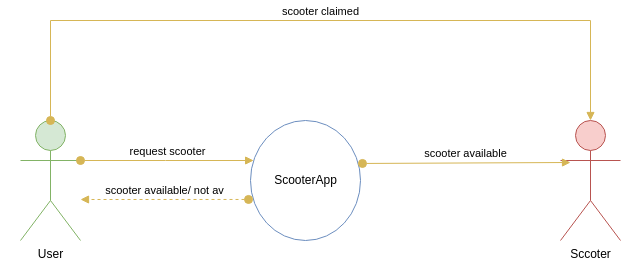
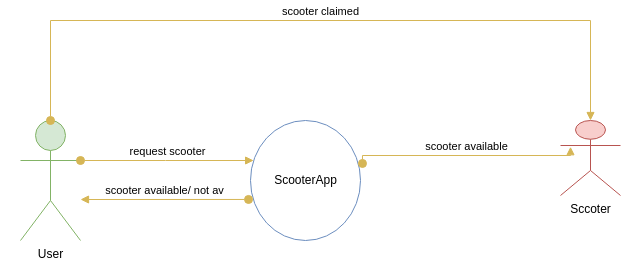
node "Sccoter": size 60x120 -> 60x75
edge "User" -- "ScooterApp": style dashed -> solid
